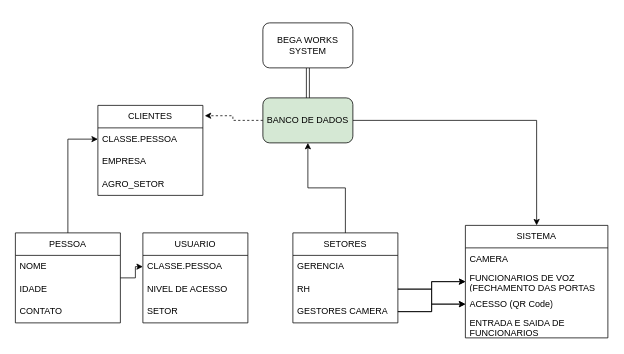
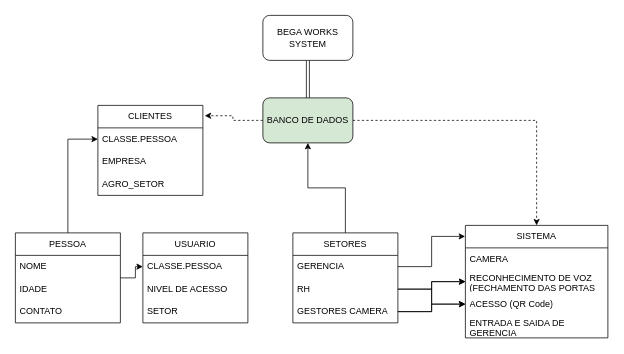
node "BEGA WORKS SYSTEM": moved (308, 45) -> (308, 38)
edge "BANCO DE DADOS" -> "SISTEMA": style solid -> dashed
edge "GERENCIA" -> "SISTEMA": added
node "FUNCIONARIOS DE VOZ (FECHAMENTO DAS PORTAS": label "FUNCIONARIOS DE VOZ (FECHAMENTO DAS PORTAS" -> "RECONHECIMENTO DE VOZ (FECHAMENTO DAS PORTAS"
node "ENTRADA E SAIDA DE FUNCIONARIOS": label "ENTRADA E SAIDA DE FUNCIONARIOS" -> "ENTRADA E SAIDA DE GERENCIA"
